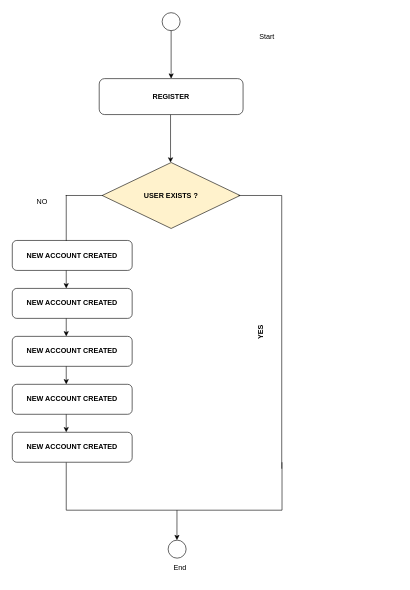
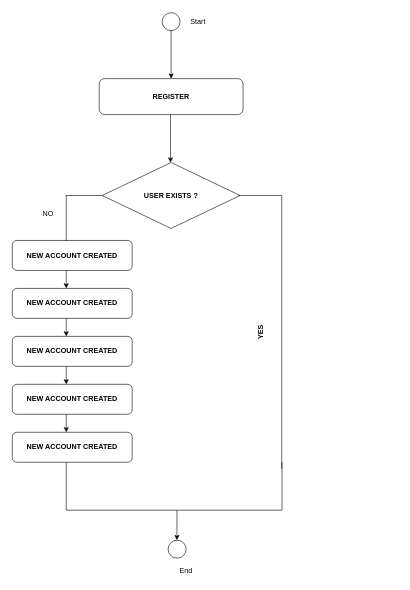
node "Start": moved (267, 36) -> (198, 21)
node "USER EXISTS ?": fillcolor #fff2cc -> #ffffff
node "NO": moved (42, 201) -> (48, 213)
node "End": moved (180, 568) -> (186, 571)
